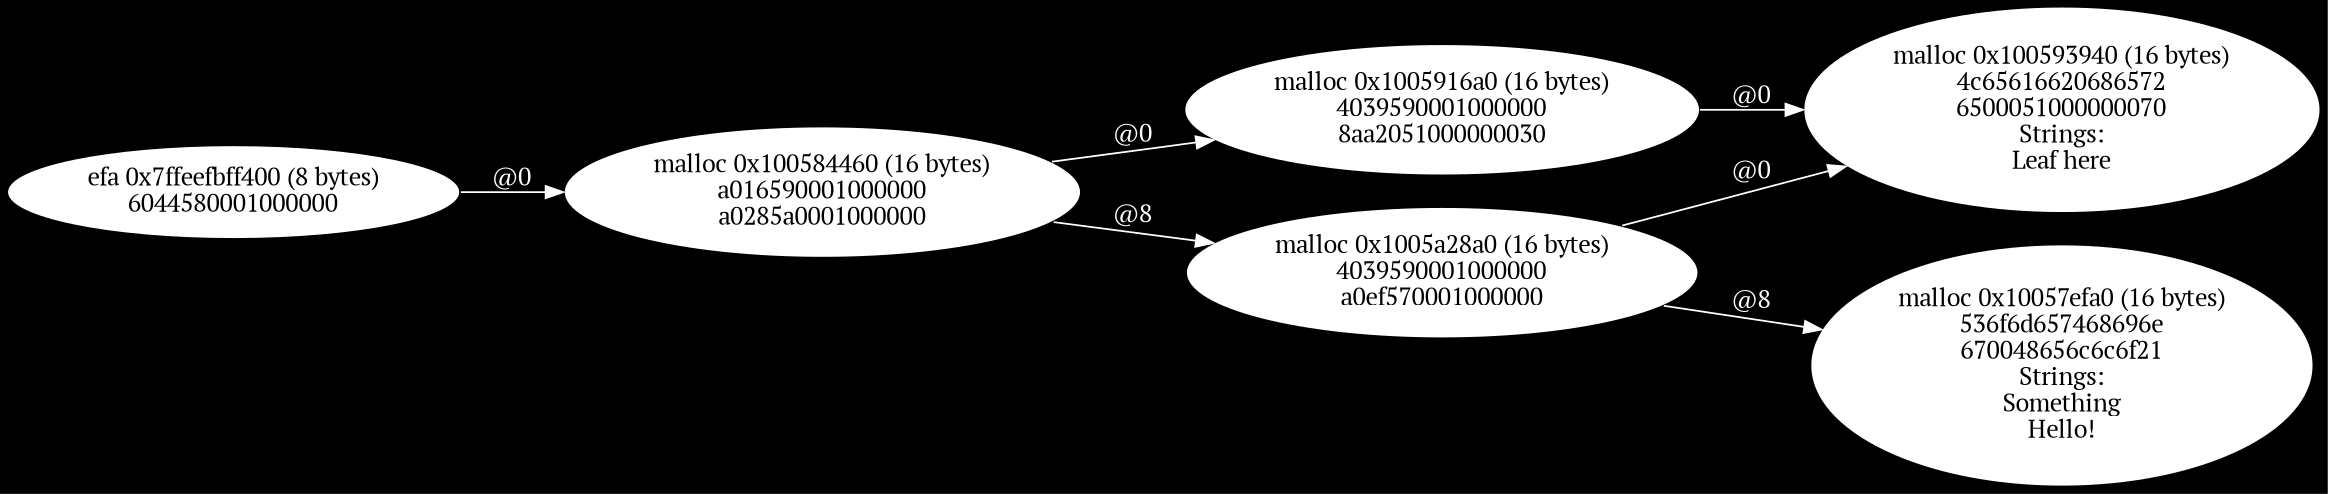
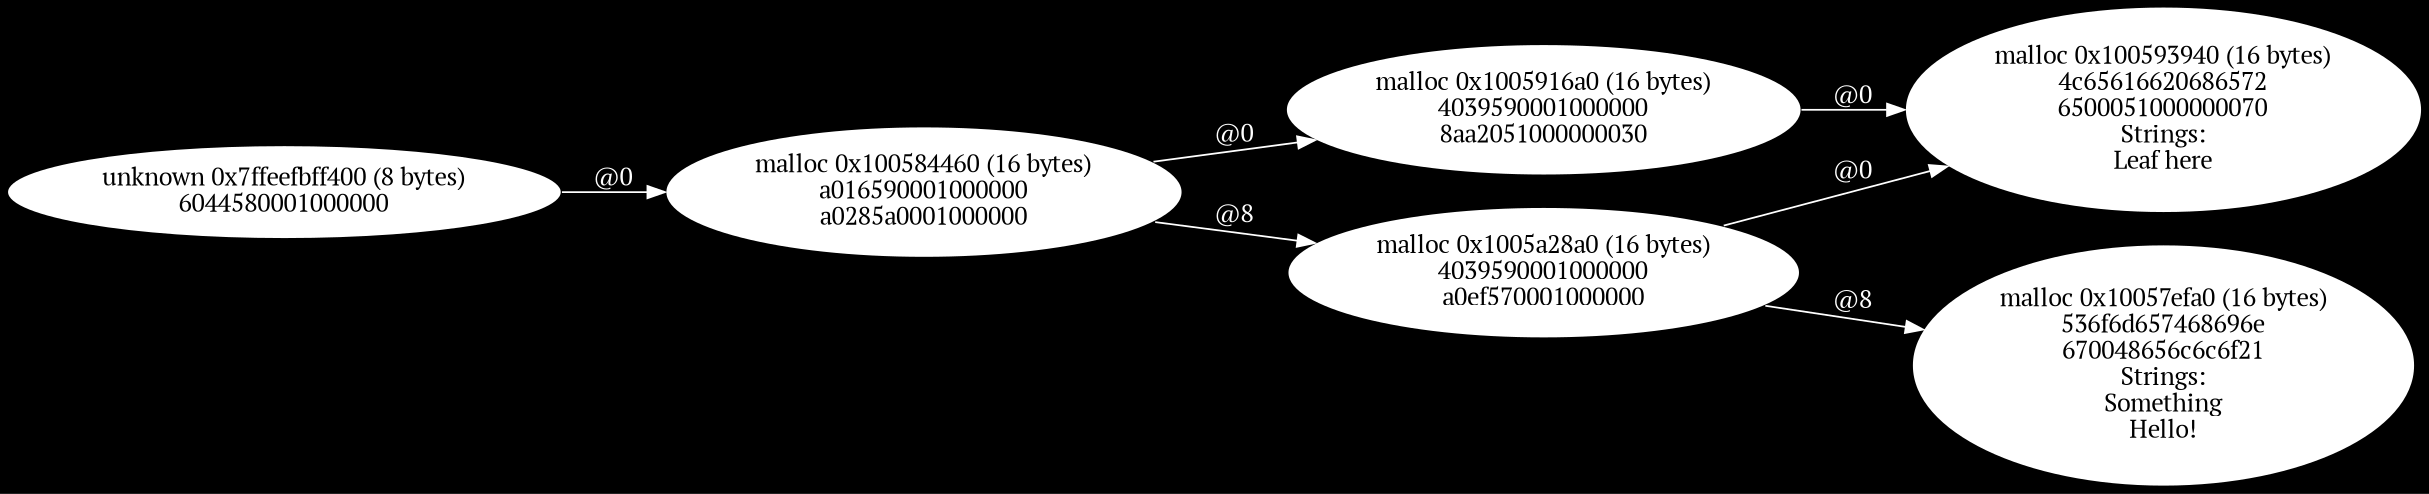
node "efa 0x7ffeefbff400 (8 bytes) 6044580001000000": label "efa 0x7ffeefbff400 (8 bytes) 6044580001000000" -> "unknown 0x7ffeefbff400 (8 bytes) 6044580001000000"
